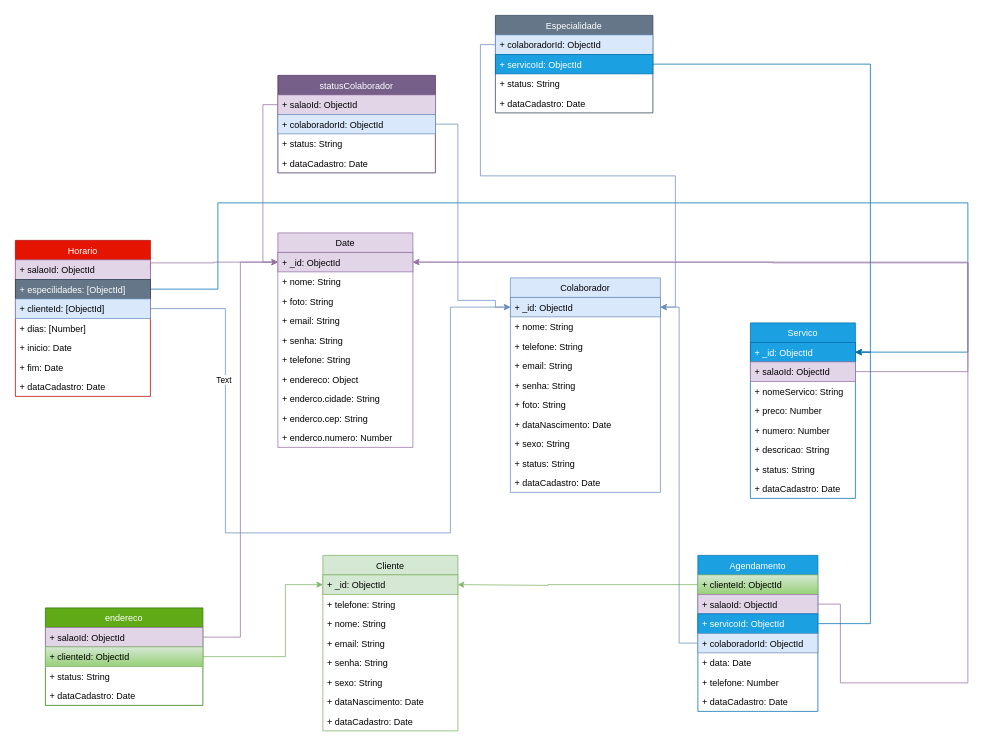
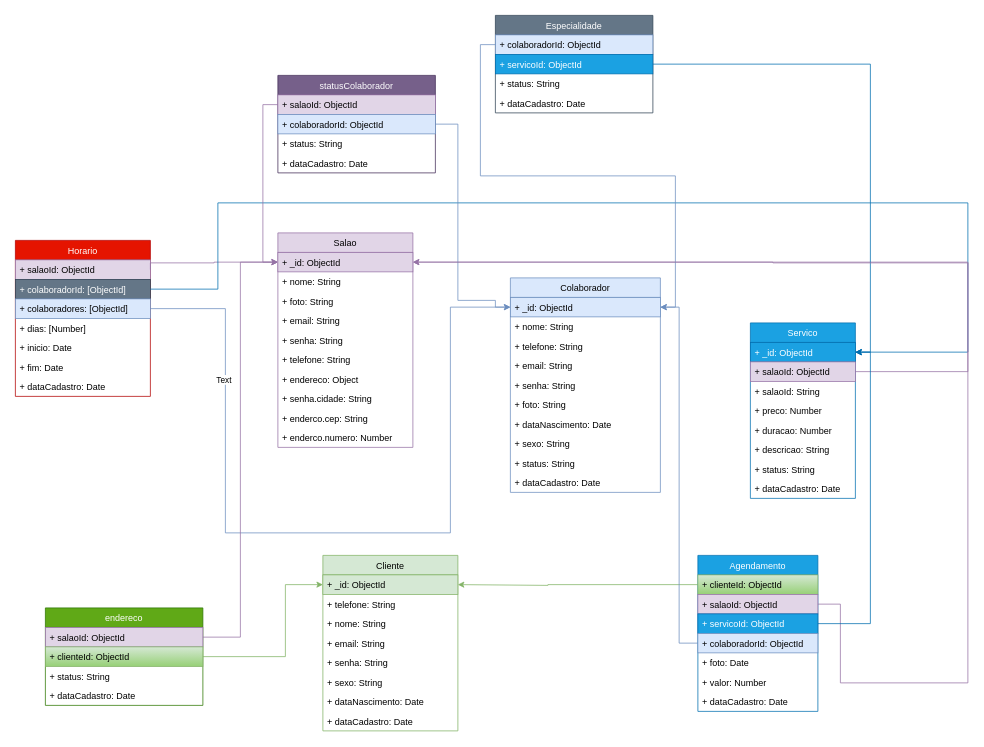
node "Date": label "Date" -> "Salao"
node "+ especilidades: [ObjectId]": label "+ especilidades: [ObjectId]" -> "+ colaboradorId: [ObjectId]"
node "+ clienteId: [ObjectId]": label "+ clienteId: [ObjectId]" -> "+ colaboradores: [ObjectId]"
node "+ nomeServico: String": label "+ nomeServico: String" -> "+ salaoId: String"
node "+ enderco.cidade: String": label "+ enderco.cidade: String" -> "+ senha.cidade: String"
node "+ numero: Number": label "+ numero: Number" -> "+ duracao: Number"
node "+ data: Date": label "+ data: Date" -> "+ foto: Date"
node "+ telefone: Number": label "+ telefone: Number" -> "+ valor: Number"
